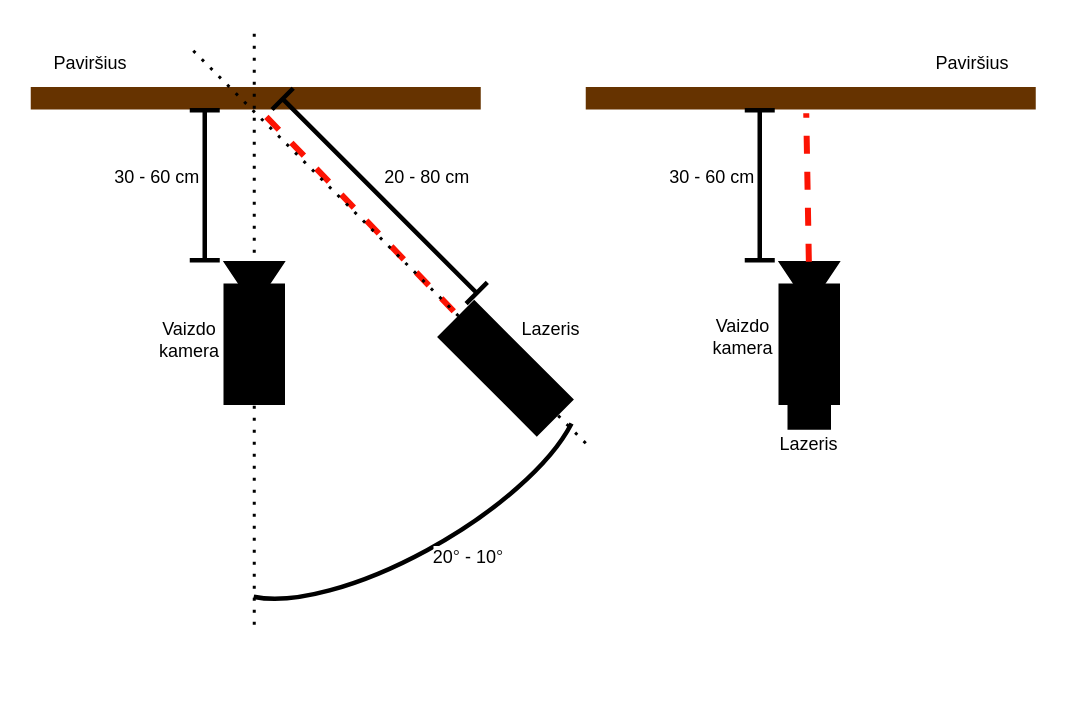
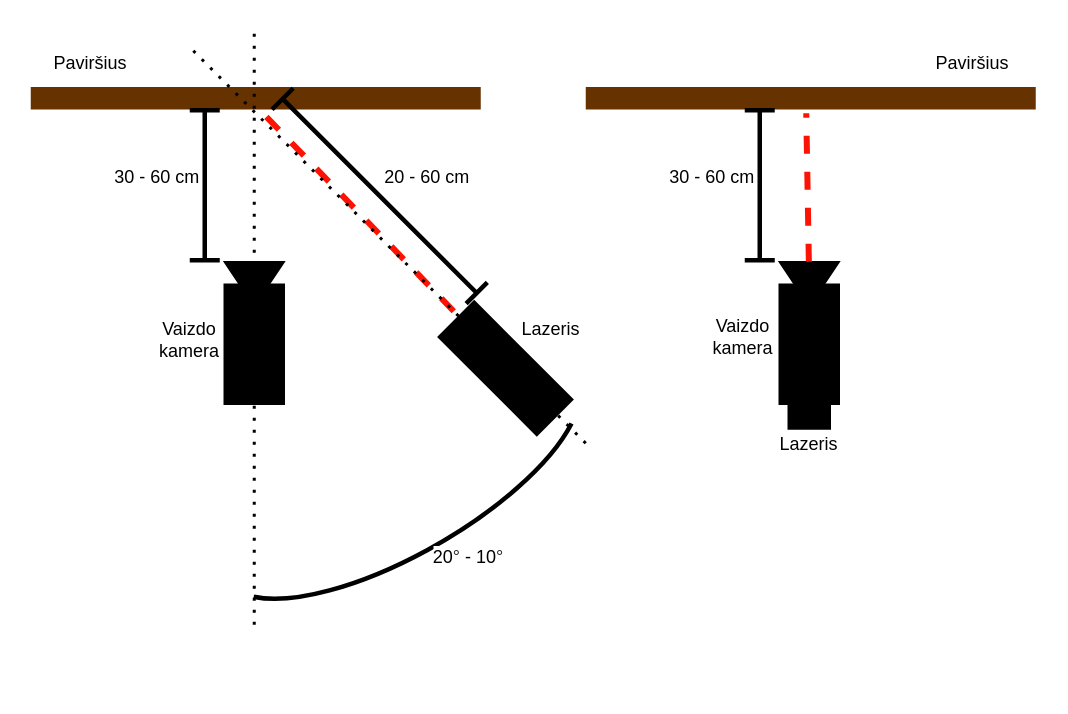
node "20 - 80 cm": label "20 - 80 cm" -> "20 - 60 cm"
